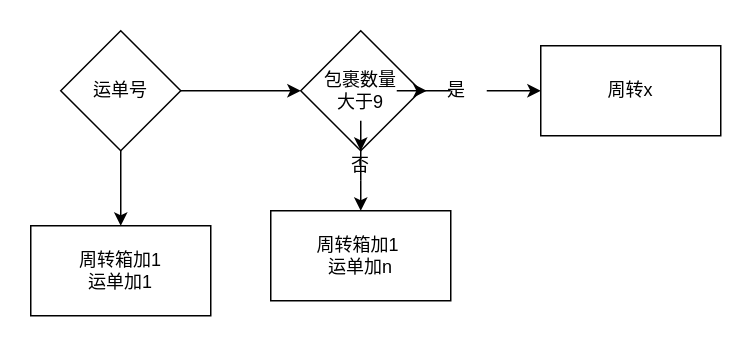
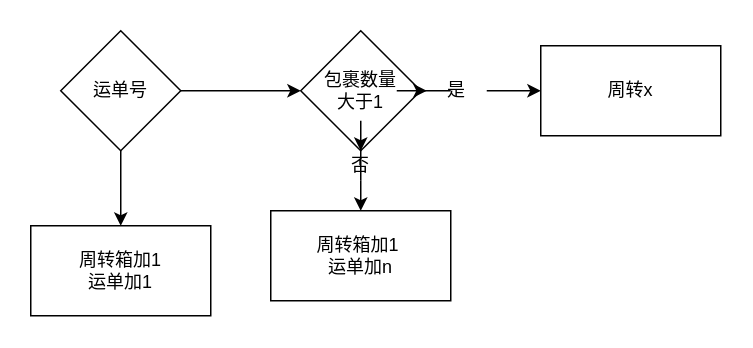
node "包裹数量 大于9": label "包裹数量 大于9" -> "包裹数量 大于1"
